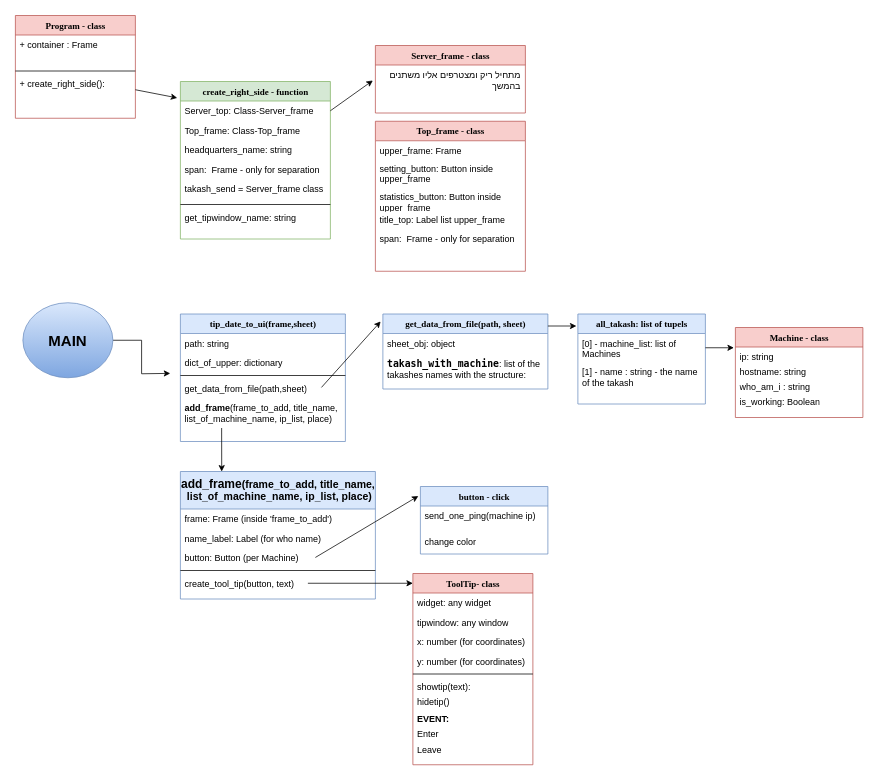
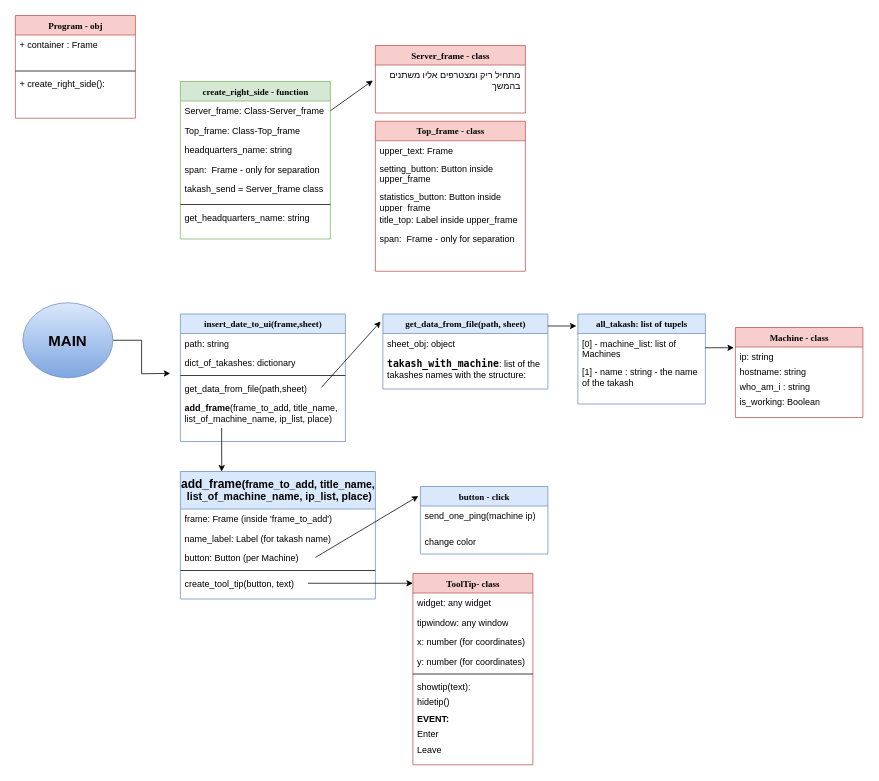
node "Program - class": label "Program - class" -> "Program - obj"
edge "+ create_right_side():" -> "create_right_side - function": removed
node "Server_top: Class-Server_frame": label "Server_top: Class-Server_frame" -> "Server_frame: Class-Server_frame"
node "upper_frame: Frame": label "upper_frame: Frame" -> "upper_text: Frame"
node "get_tipwindow_name: string": label "get_tipwindow_name: string" -> "get_headquarters_name: string"
node "title_top: Label list upper_frame": label "title_top: Label list upper_frame" -> "title_top: Label inside upper_frame"
node "tip_date_to_ui(frame,sheet)": label "tip_date_to_ui(frame,sheet)" -> "insert_date_to_ui(frame,sheet)"
node "dict_of_upper: dictionary": label "dict_of_upper: dictionary" -> "dict_of_takashes: dictionary"
node "name_label: Label (for who name)": label "name_label: Label (for who name)" -> "name_label: Label (for takash name)"
